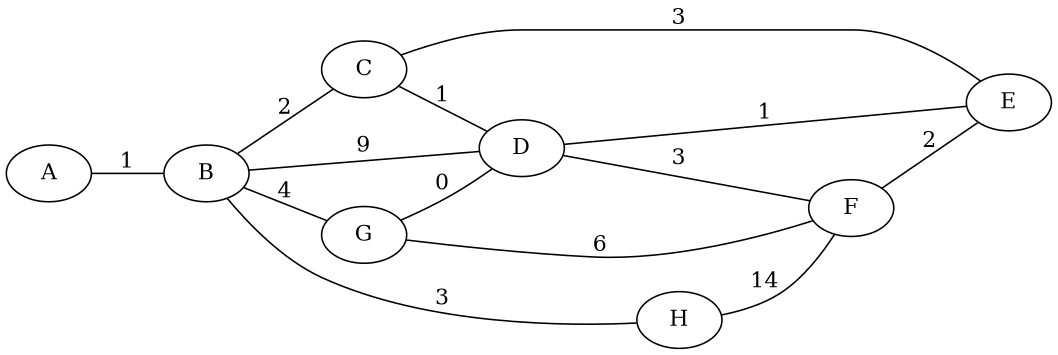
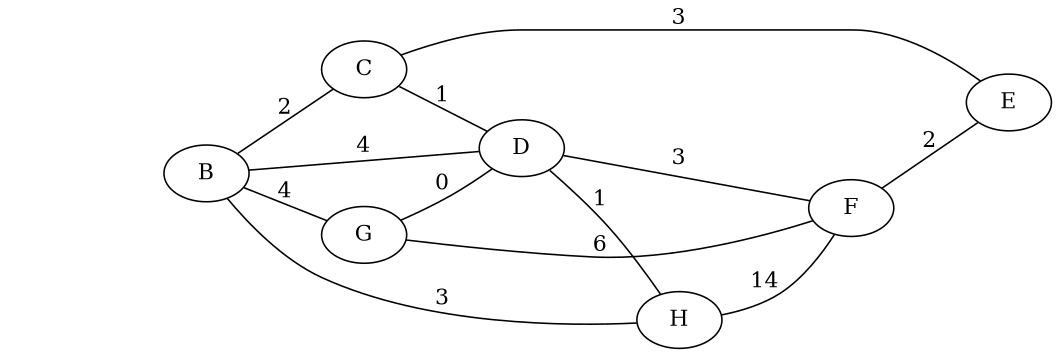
edge "E" -- "D": now "H" -- "D"
edge "D" -- "B": label "9" -> "4"
node "A": removed
